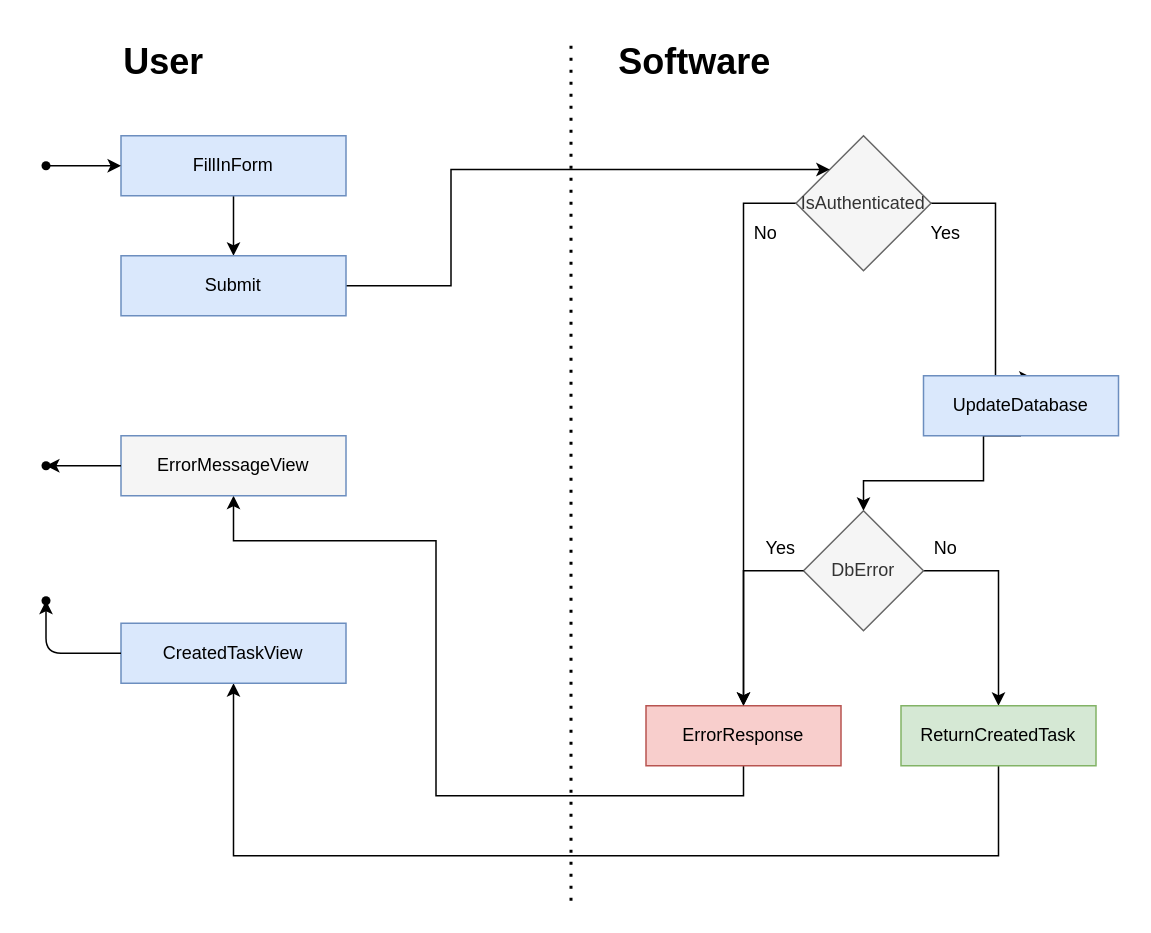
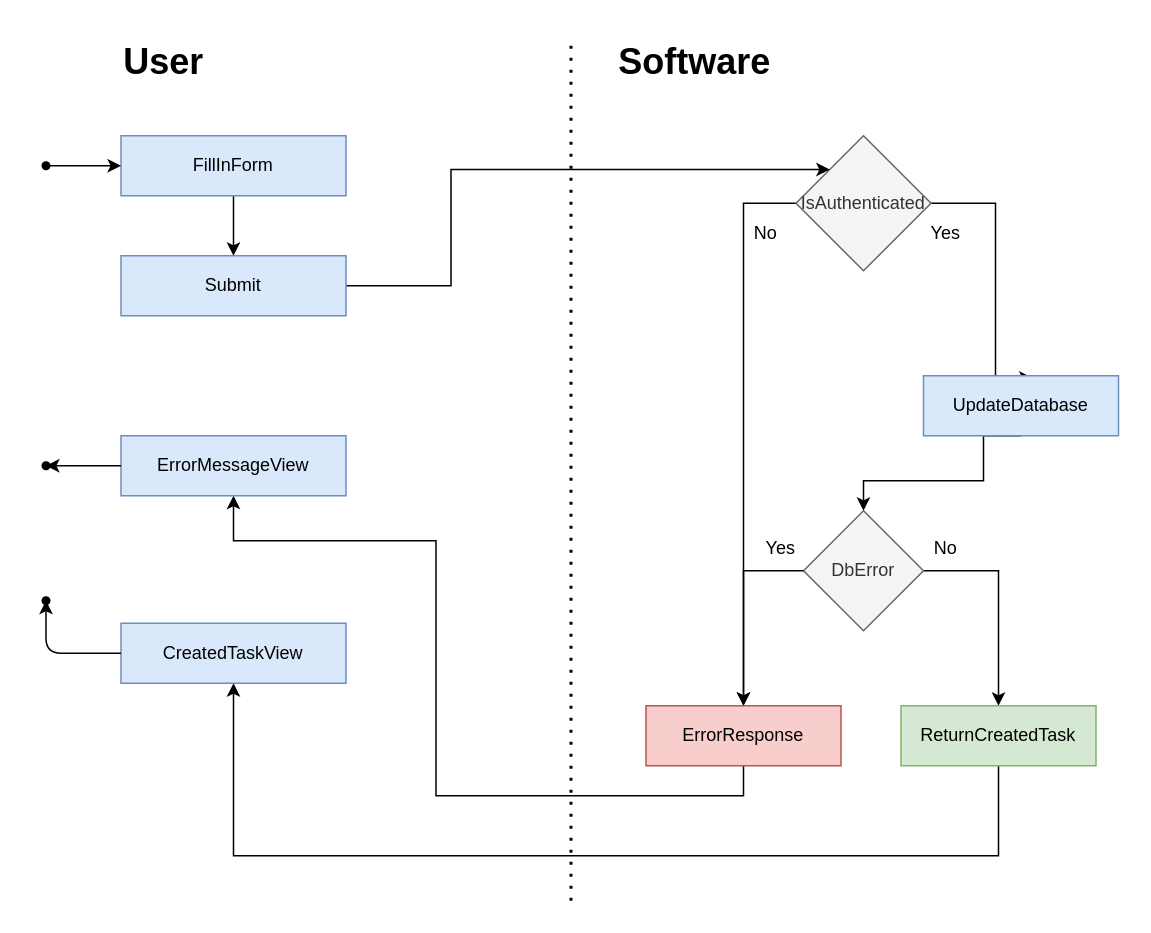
node "ErrorMessageView": fillcolor #f5f5f5 -> #dae8fc
